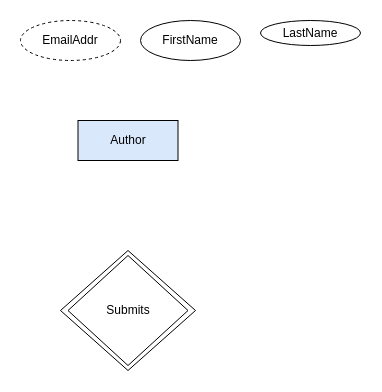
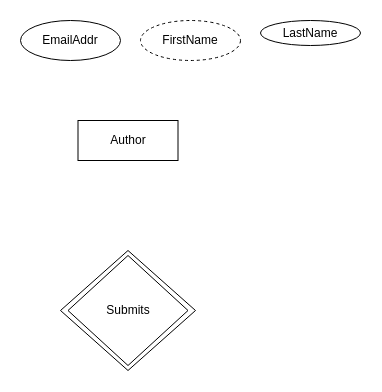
node "EmailAddr": style dashed -> solid
node "FirstName": style solid -> dashed
node "Author": fillcolor #dae8fc -> #ffffff
